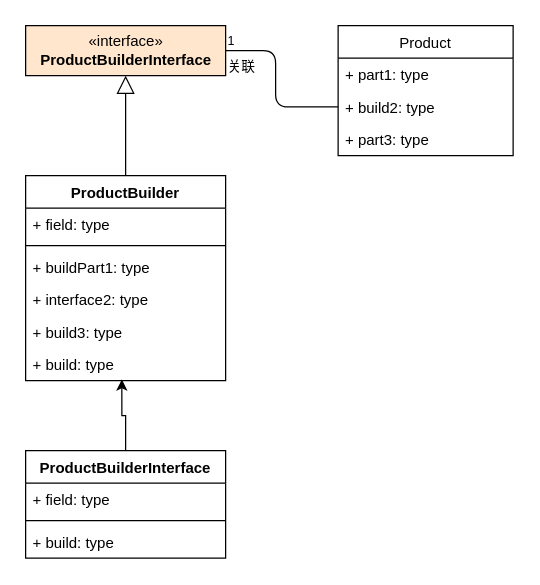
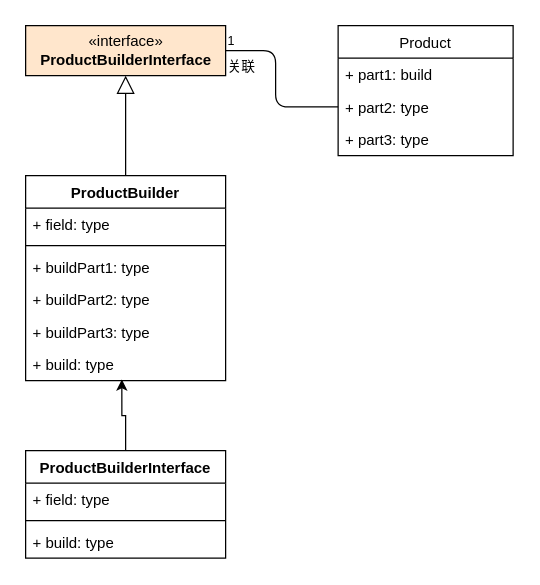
node "+ part1: type": label "+ part1: type" -> "+ part1: build"
node "+ build2: type": label "+ build2: type" -> "+ part2: type"
node "+ interface2: type": label "+ interface2: type" -> "+ buildPart2: type"
node "+ build3: type": label "+ build3: type" -> "+ buildPart3: type"
